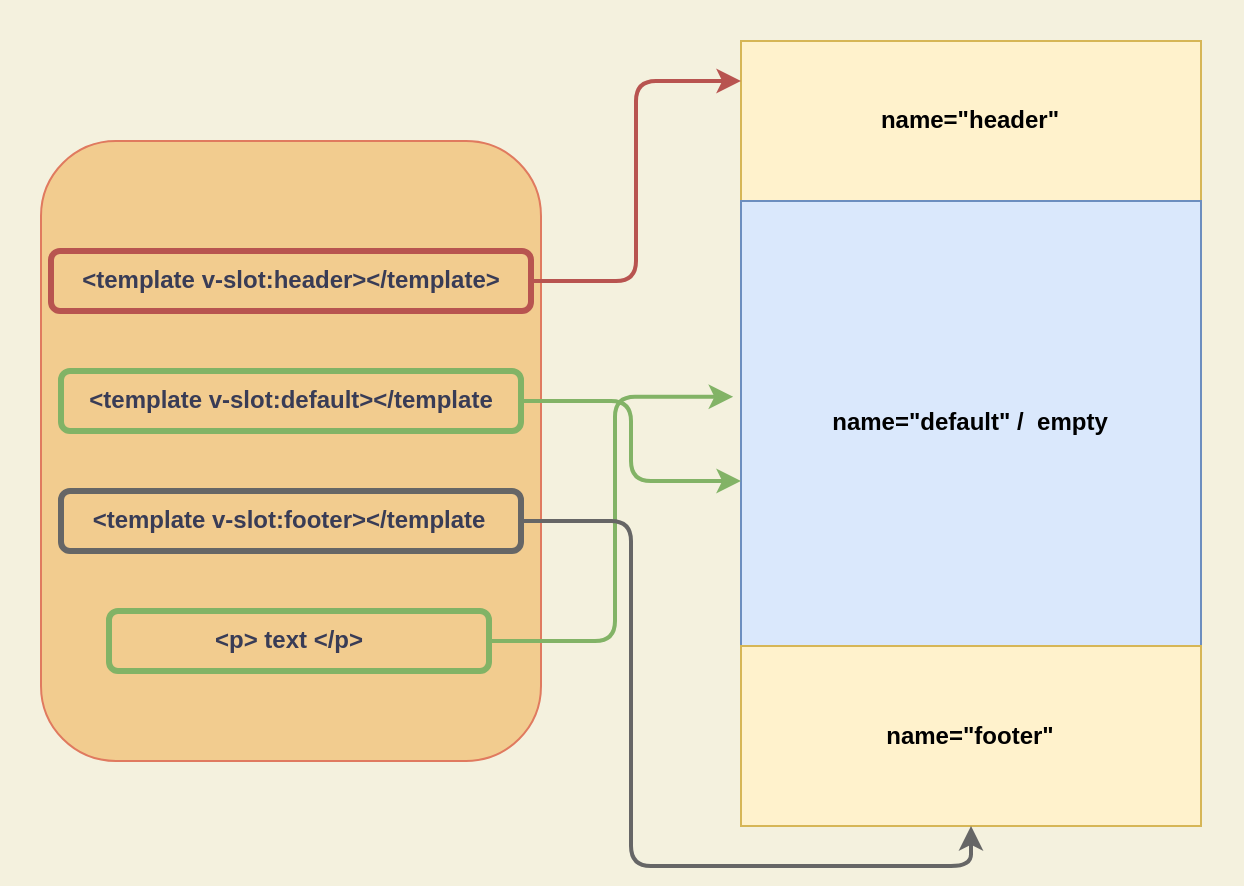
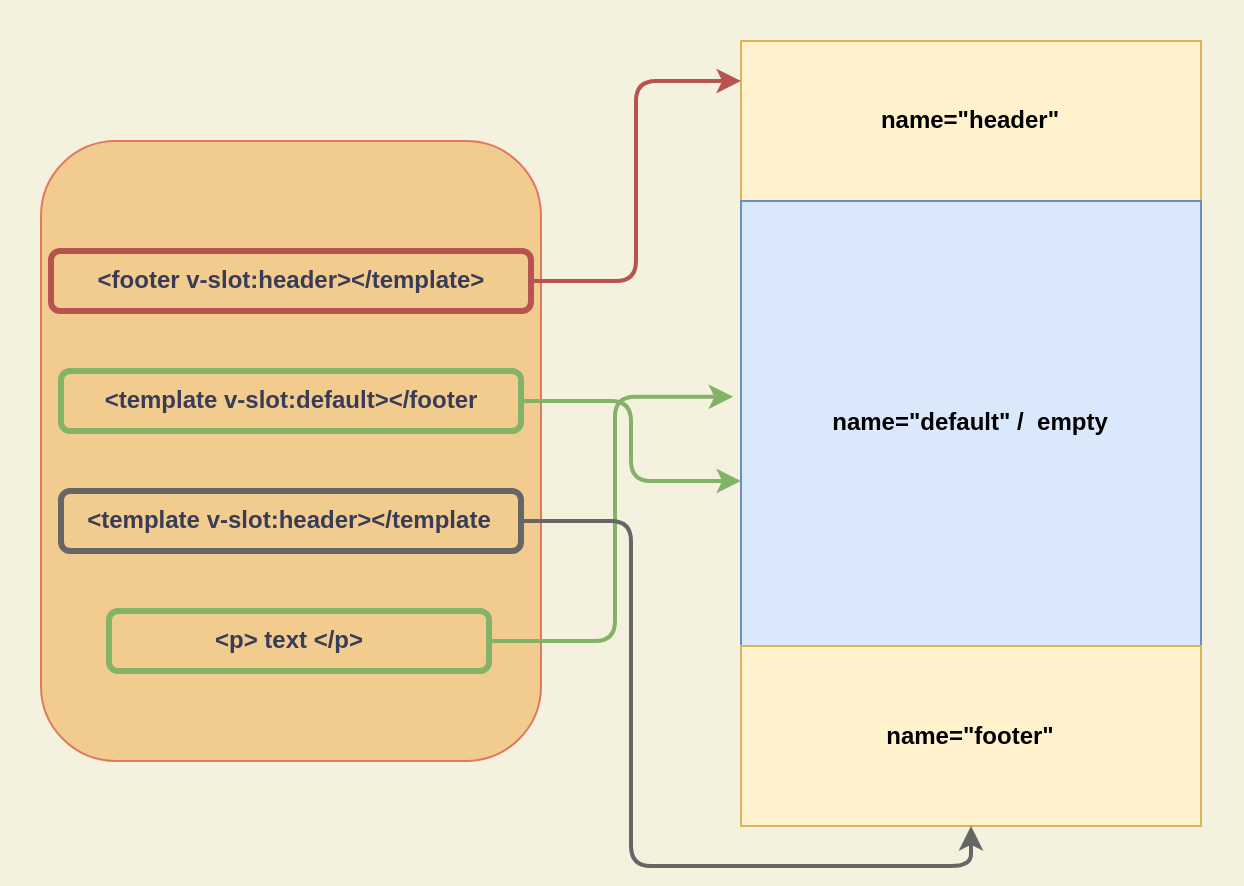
node "<template v-slot:header></template>": label "<template v-slot:header></template>" -> "<footer v-slot:header></template>"
node "<template v-slot:default></template": label "<template v-slot:default></template" -> "<template v-slot:default></footer"
node "<template v-slot:footer></template": label "<template v-slot:footer></template" -> "<template v-slot:header></template"
